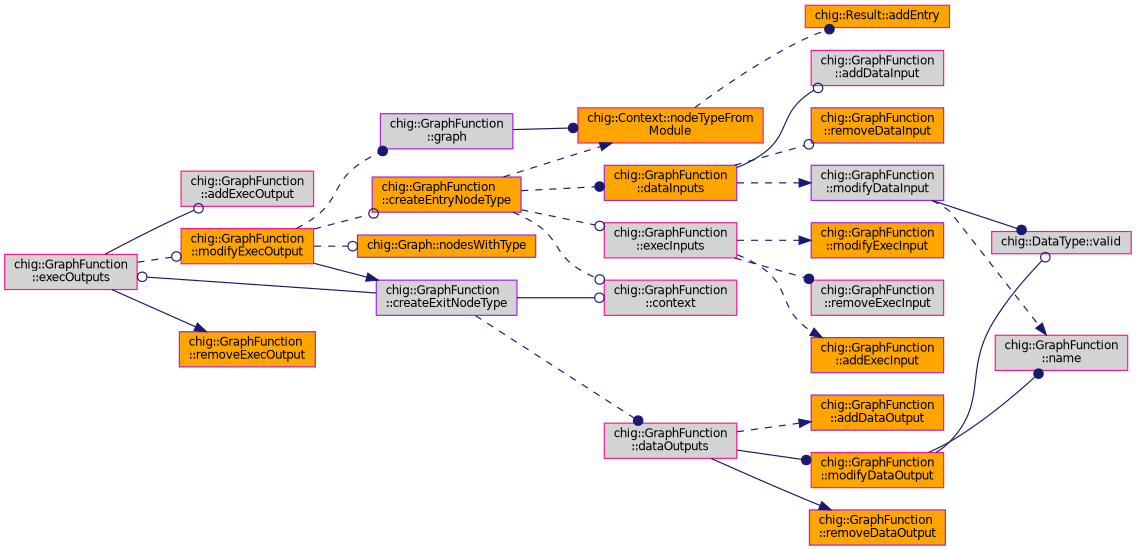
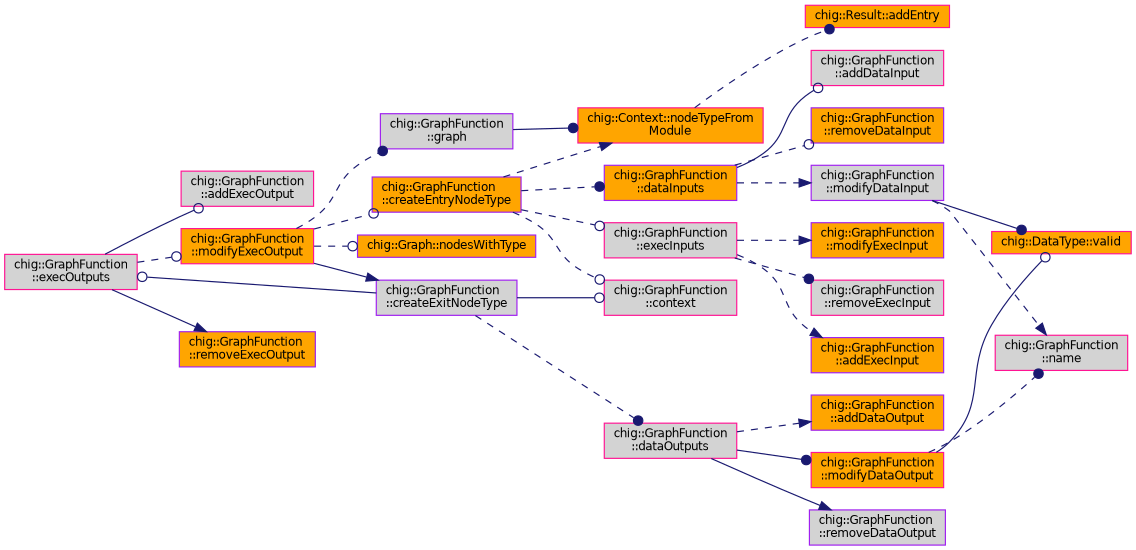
node "chig::DataType::valid": fillcolor lightgrey -> orange
edge "chig::GraphFunction ::modifyDataOutput" -> "chig::GraphFunction ::name": style solid -> dashed
node "chig::GraphFunction ::removeDataOutput": fillcolor orange -> lightgrey
